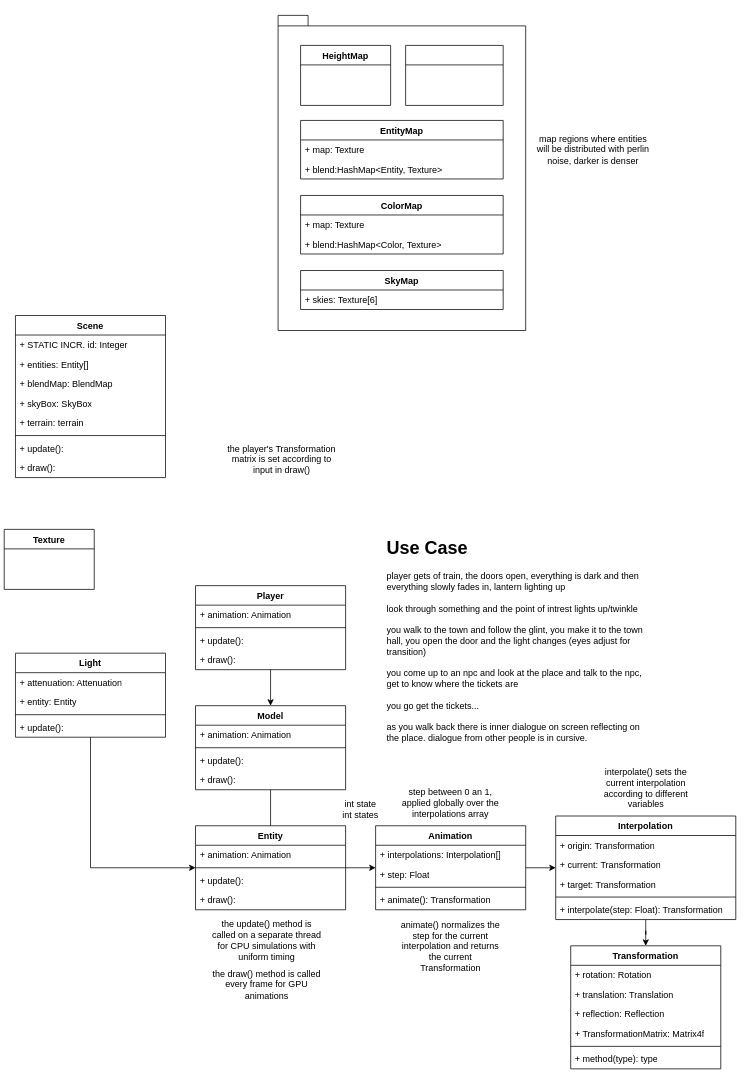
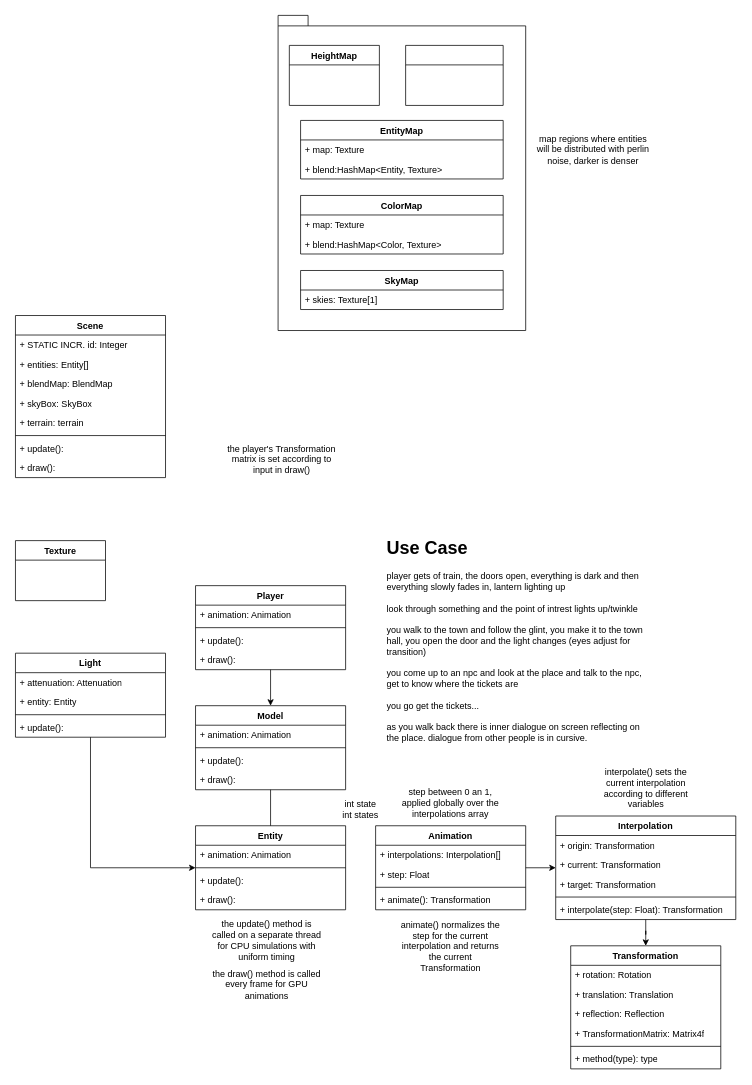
node "HeightMap": moved (345, 75) -> (334, 75)
node "+ skies: Texture[6]": label "+ skies: Texture[6]" -> "+ skies: Texture[1]"
node "Texture": moved (49, 559) -> (60, 570)
edge "Entity" -> "Animation": removed
